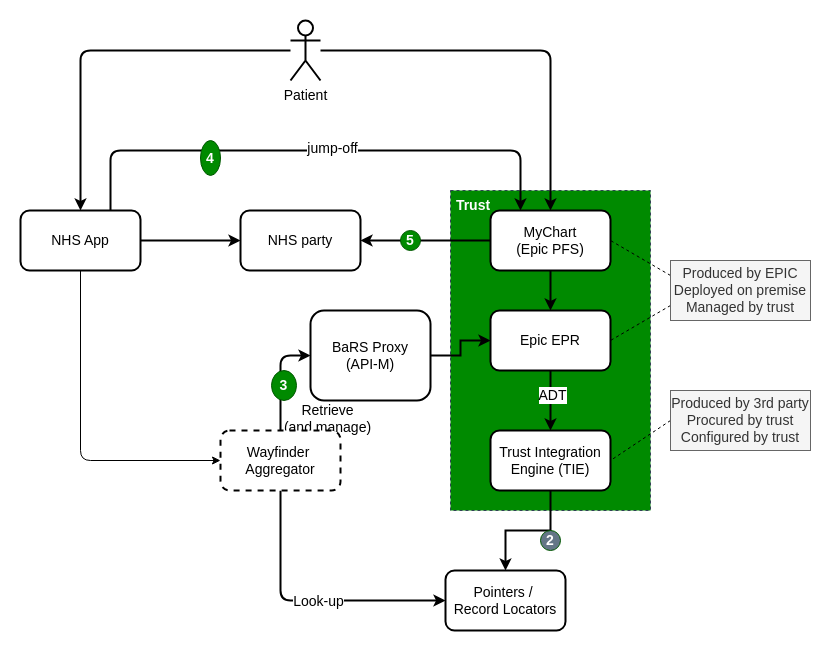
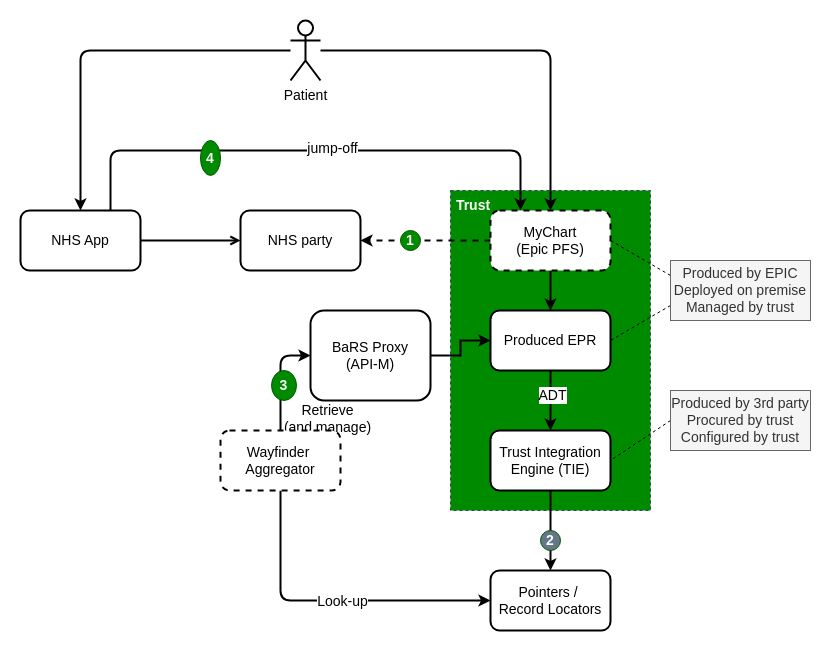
edge "NHS App" -> "NHS party": arrowhead classic -> open
node "5": label "5" -> "1"
edge "MyChart (Epic PFS)" -> "NHS party": style solid -> dashed
node "MyChart (Epic PFS)": style solid -> dashed
node "Epic EPR": label "Epic EPR" -> "Produced EPR"
edge "NHS App" -> "Wayfinder Aggregator": removed
node "Pointers / Record Locators": moved (506, 601) -> (551, 601)
